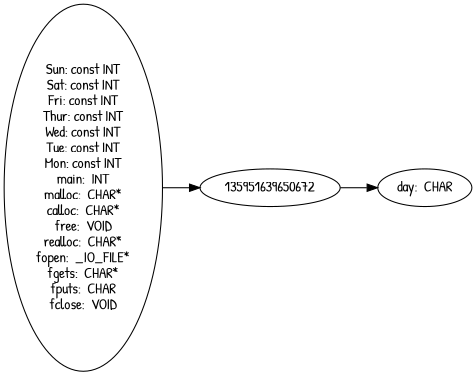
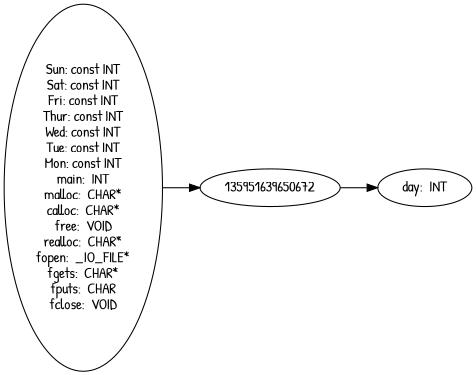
node "day:  CHAR": label "day:  CHAR" -> "day:  INT"
